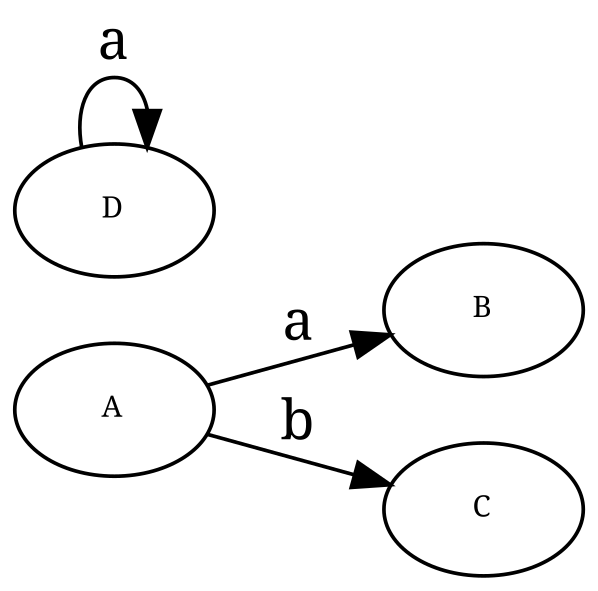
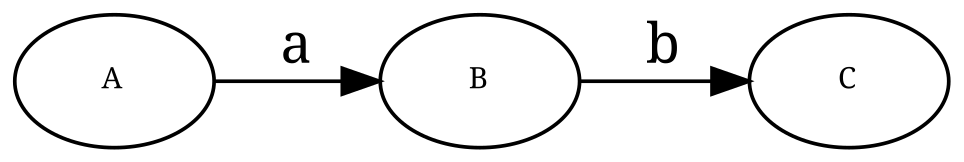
node "D": removed
edge "A" -> "C": now "B" -> "C"
